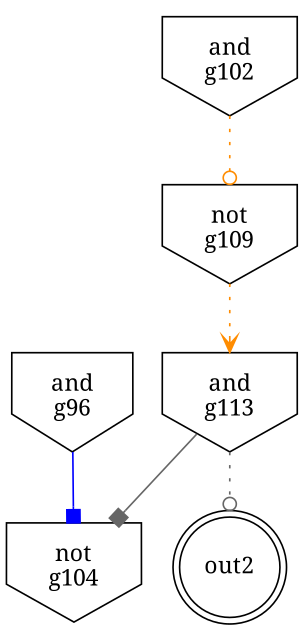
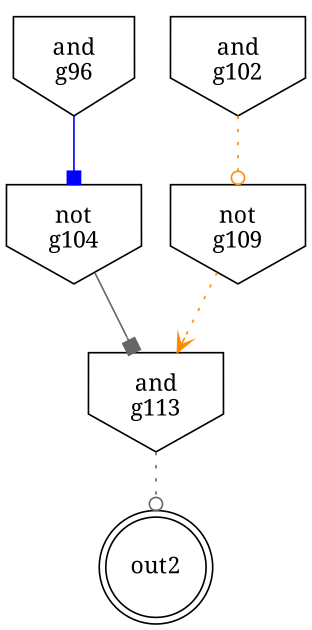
edge "and g113" -> "not g104": reversed
